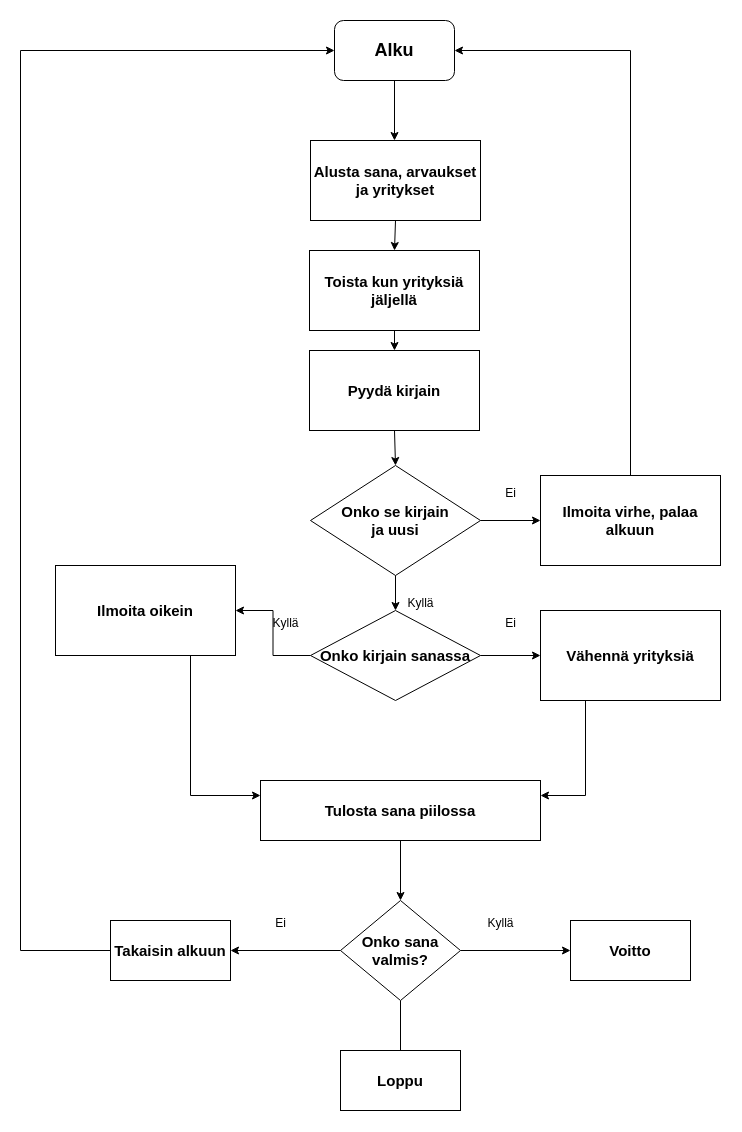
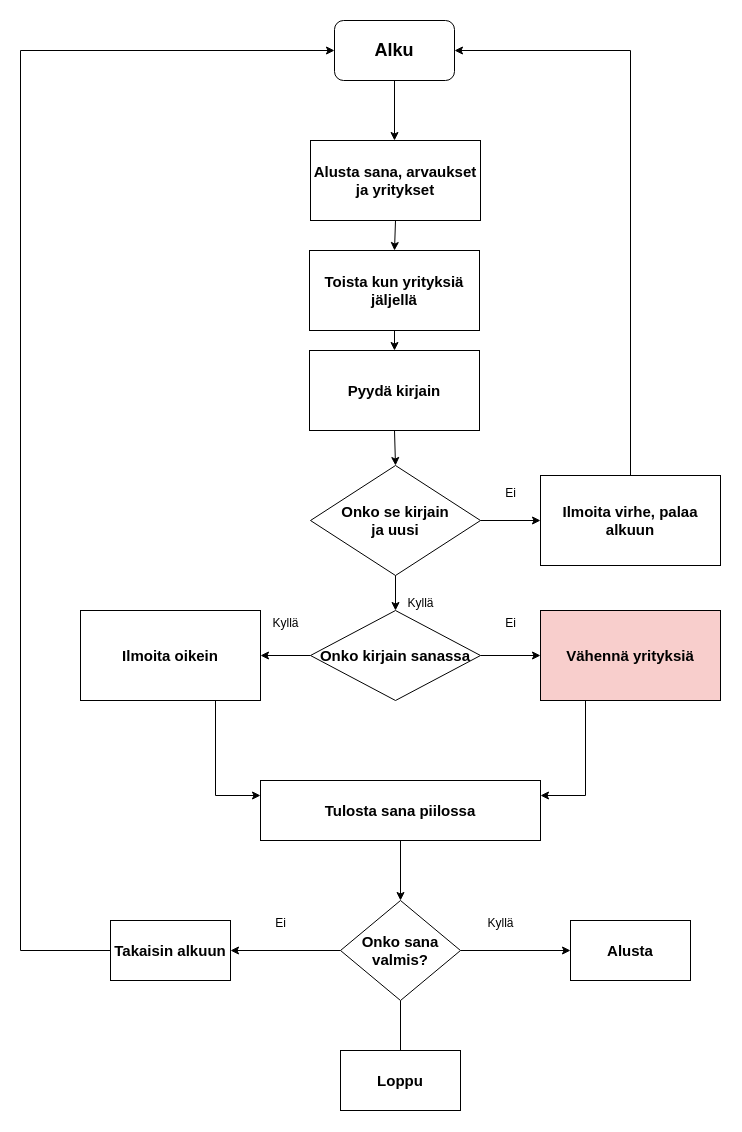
node "Ilmoita oikein": moved (146, 611) -> (171, 656)
node "Vähennä yrityksiä": fillcolor #ffffff -> #f8cecc
node "Voitto": label "Voitto" -> "Alusta"
